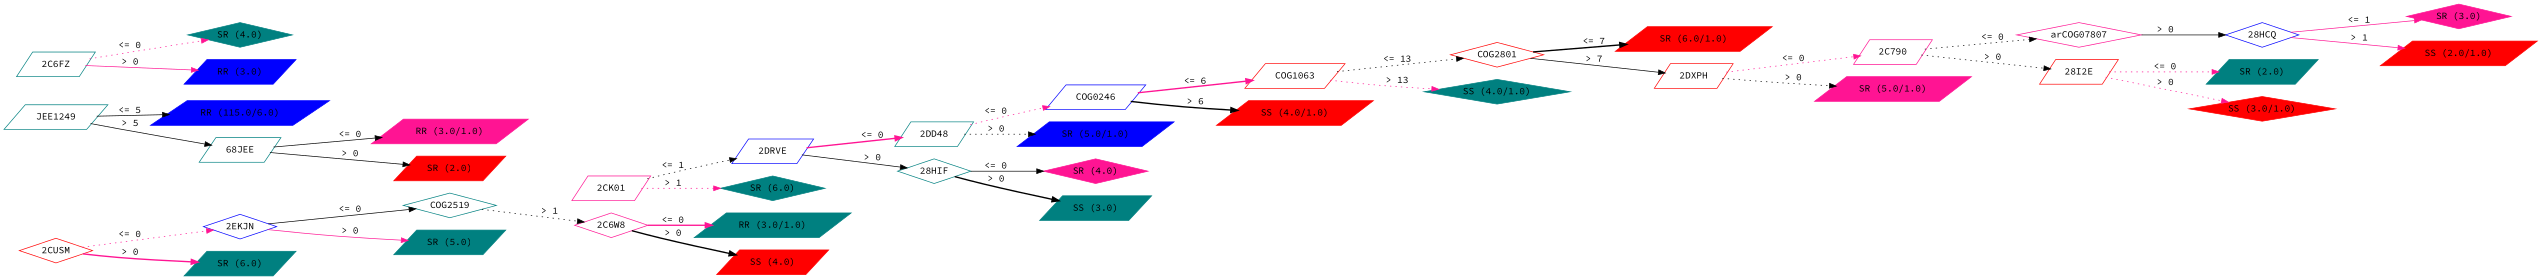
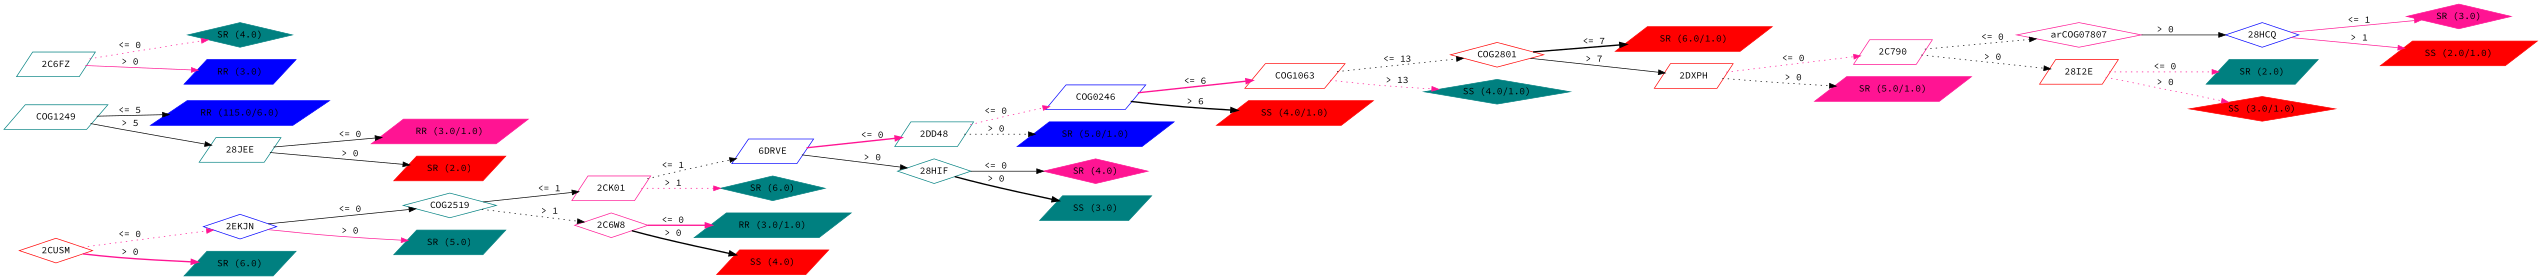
node "JEE1249": label "JEE1249" -> "COG1249"
node "68JEE": label "68JEE" -> "28JEE"
node "2DRVE": label "2DRVE" -> "6DRVE"
edge "COG2519" -> "2CK01": added, label "<= 1"
